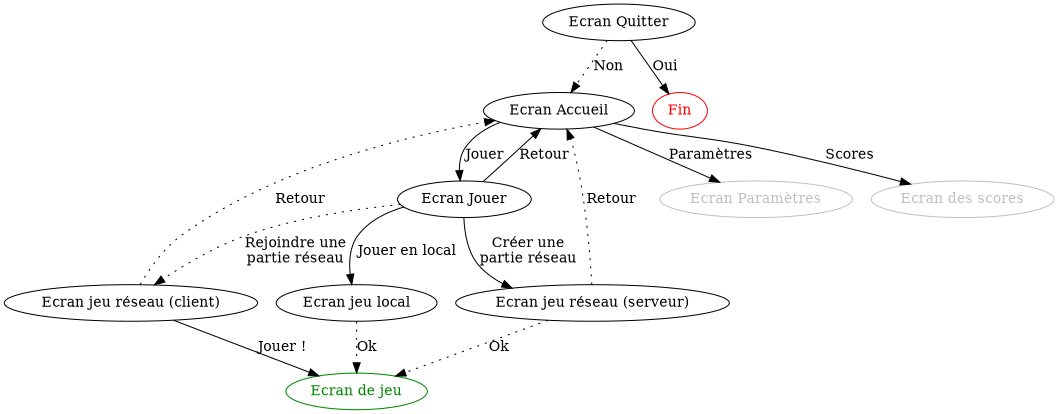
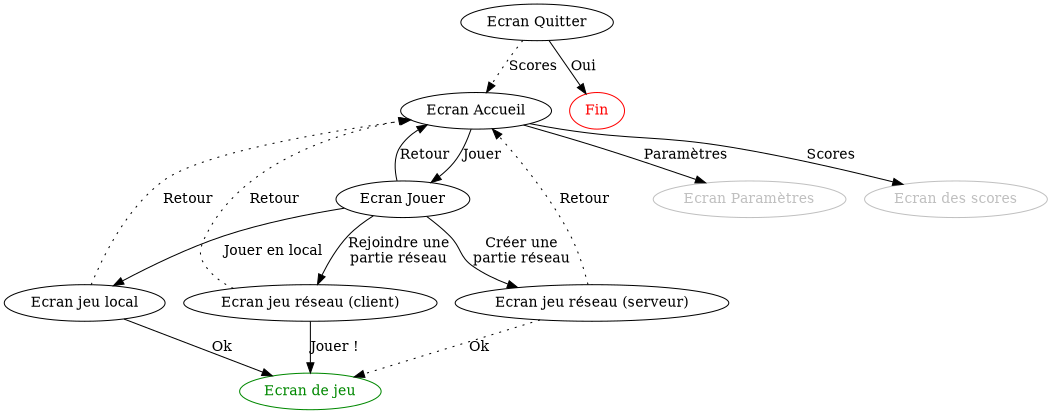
edge "Ecran Quitter" -> "Ecran Accueil": label "Non" -> "Scores"
edge "Ecran jeu local" -> "Ecran Accueil": added, label "Retour"
edge "Ecran Jouer" -> "Ecran jeu réseau (client)": style dotted -> solid
edge "Ecran jeu local" -> "Ecran de jeu": style dotted -> solid
